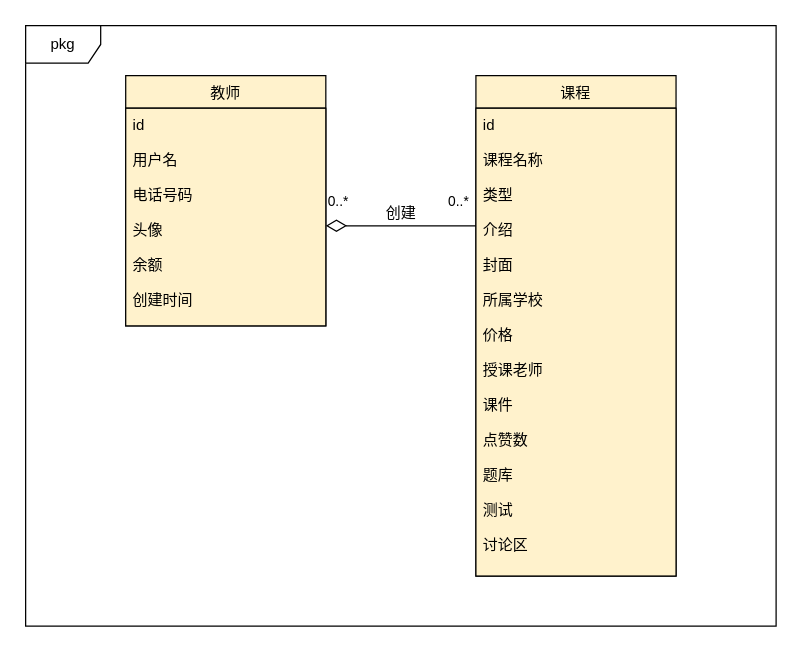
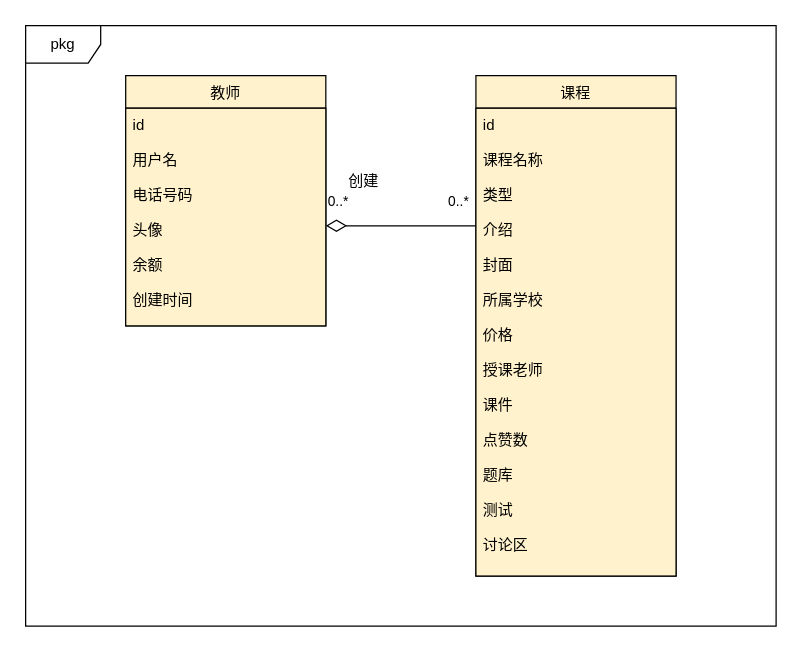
node "创建": moved (401, 213) -> (363, 182)
